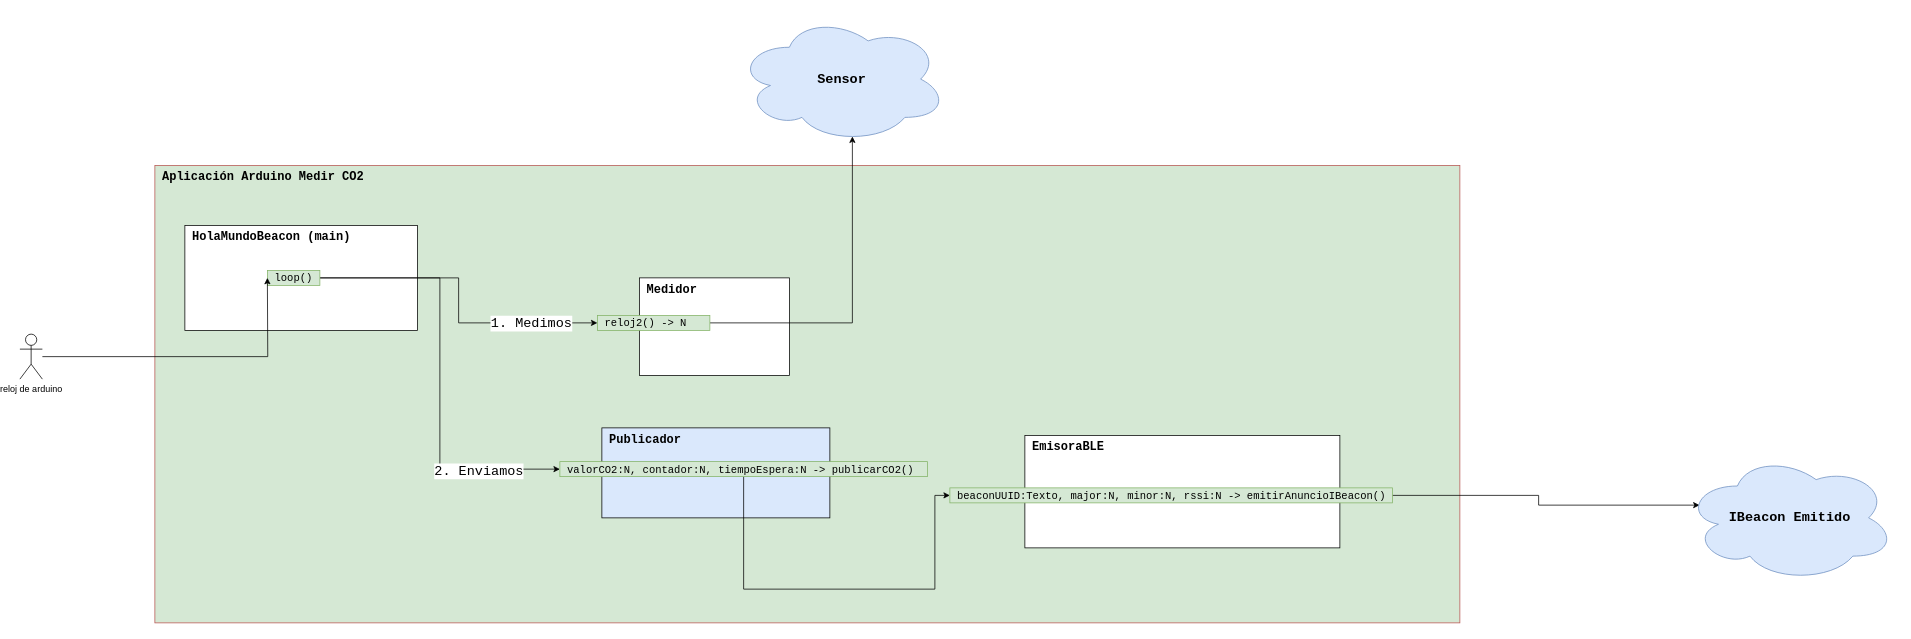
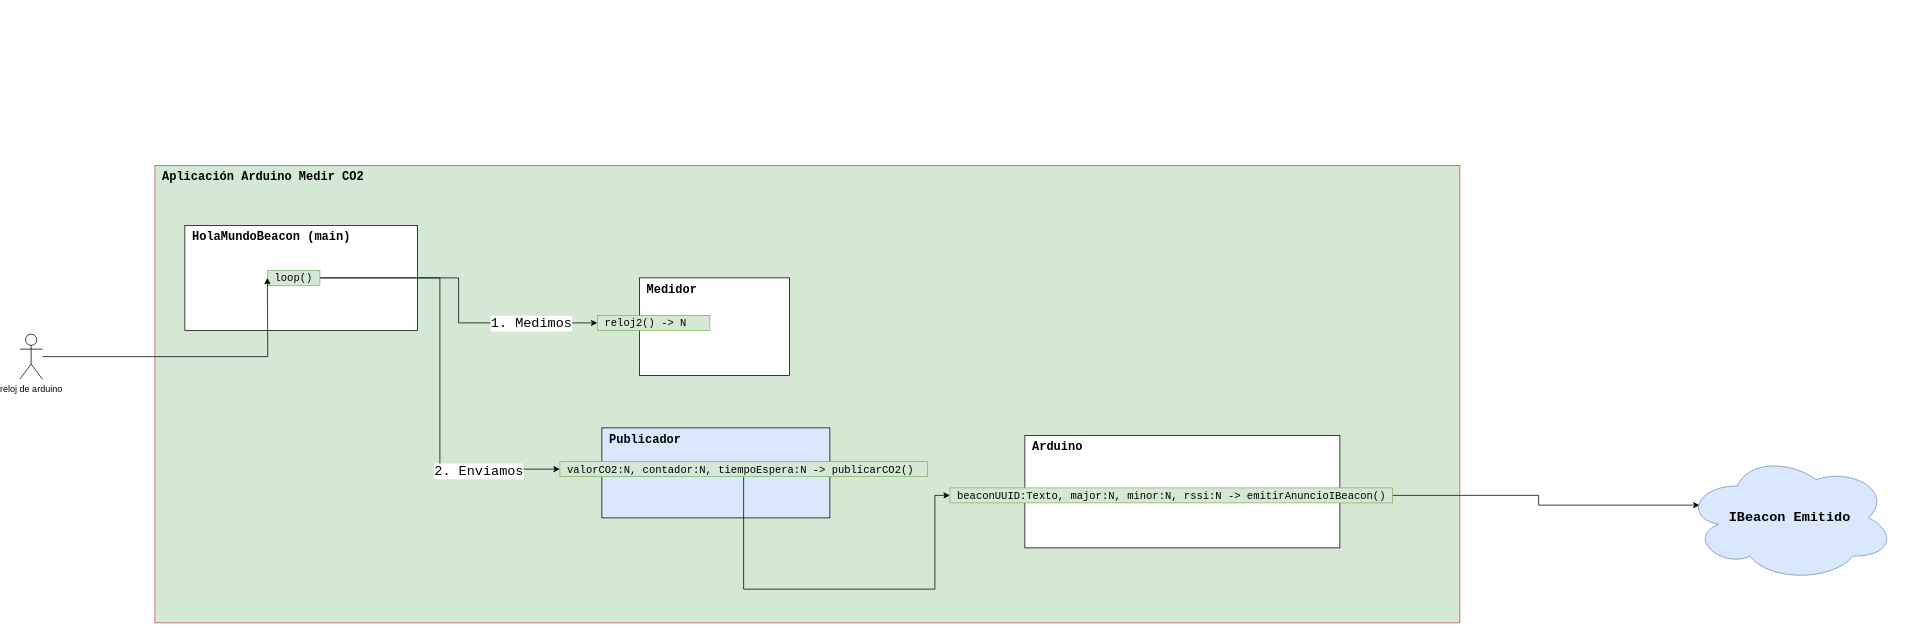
node "Sensor": removed
edge "reloj2() -> N" -> "Sensor": removed
node "EmisoraBLE": label "EmisoraBLE" -> "Arduino"
